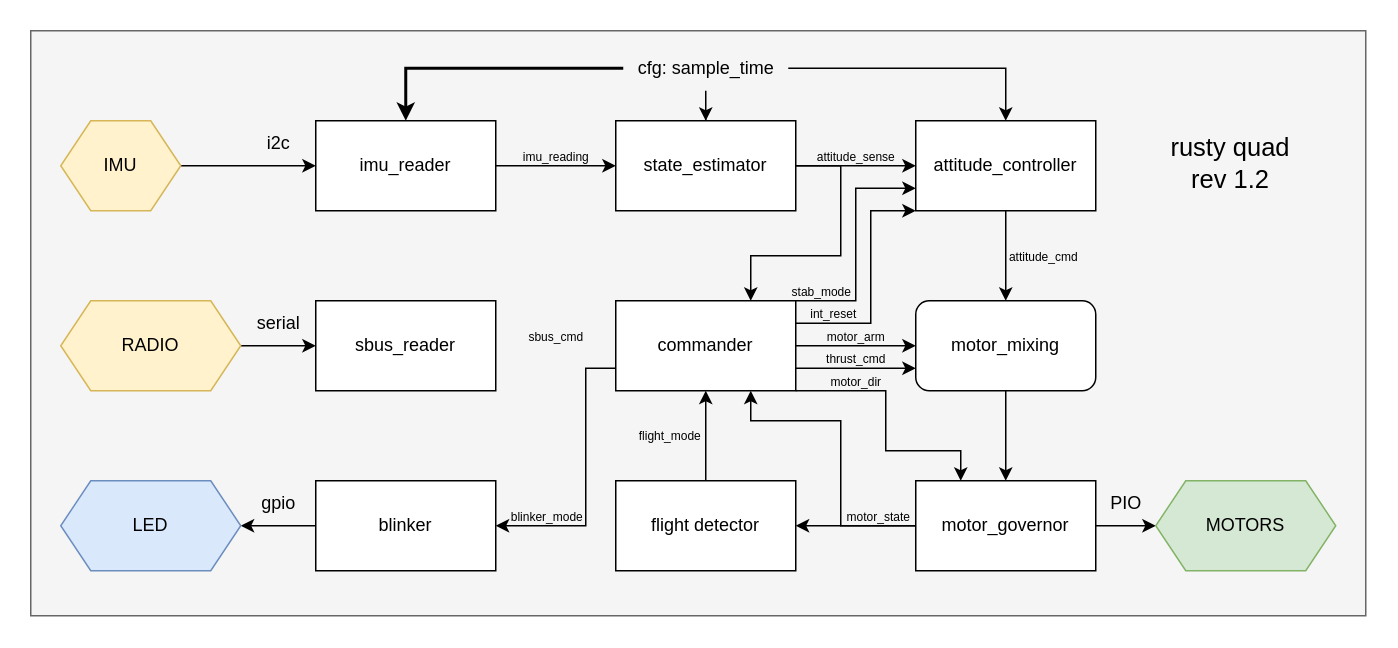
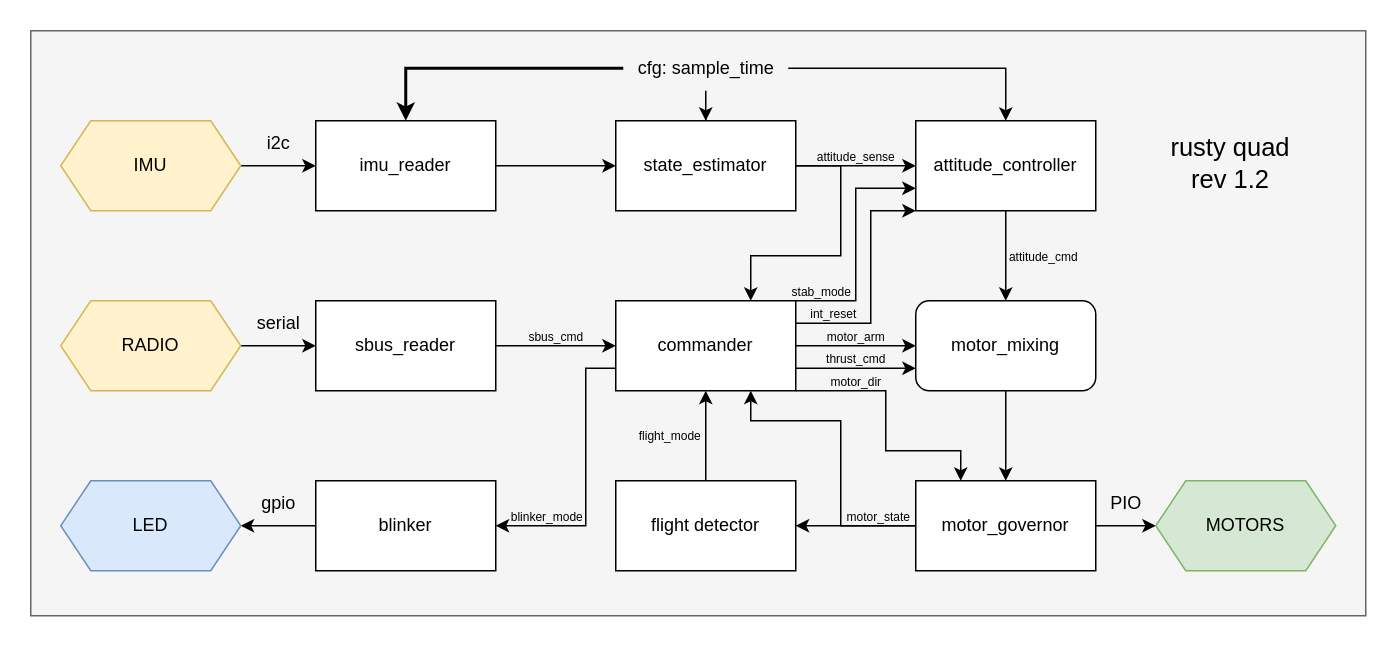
node "imu_reading": removed
node "IMU": size 120x90 -> 180x90
edge "sbus_reader" -> "commander": added
